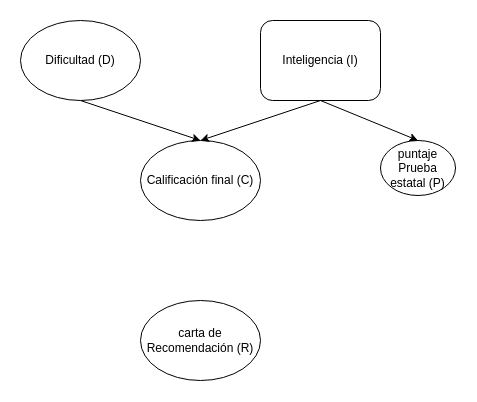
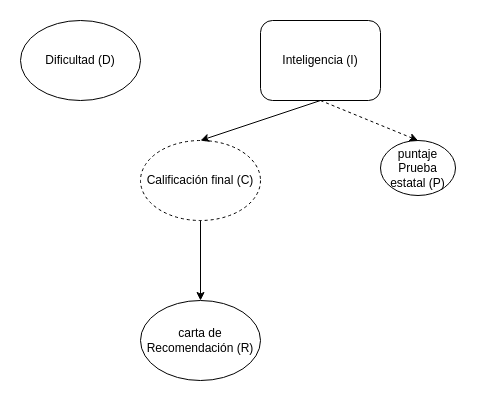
edge "Dificultad (D)" -> "Calificación final (C)": removed
edge "Inteligencia (I)" -> "puntaje Prueba estatal (P)": style solid -> dashed
node "Calificación final (C)": style solid -> dashed
edge "Calificación final (C)" -> "carta de Recomendación (R)": added
